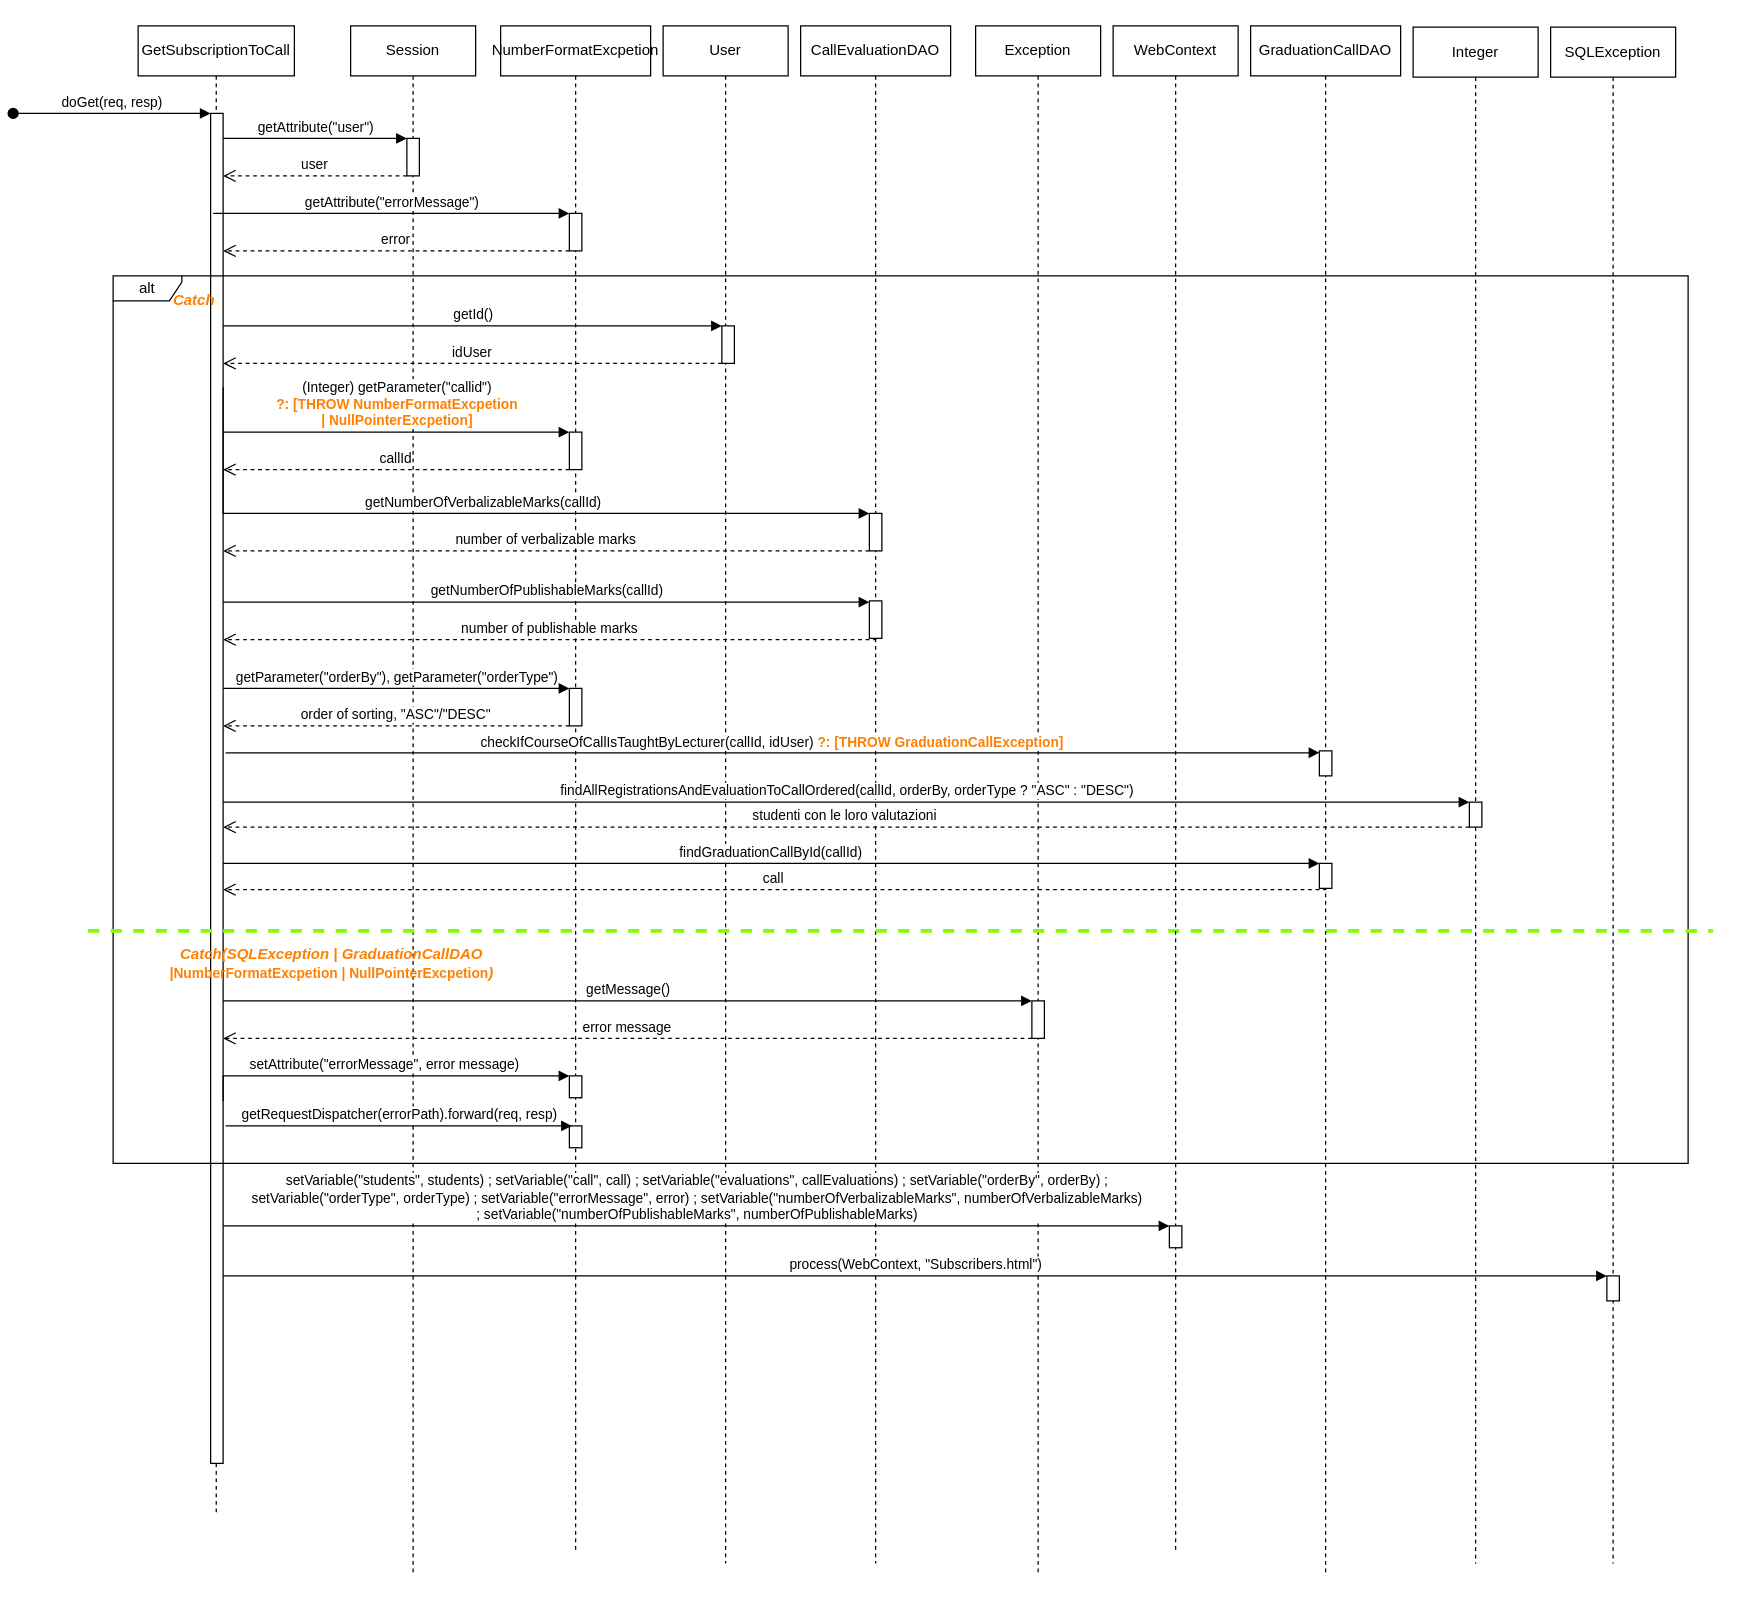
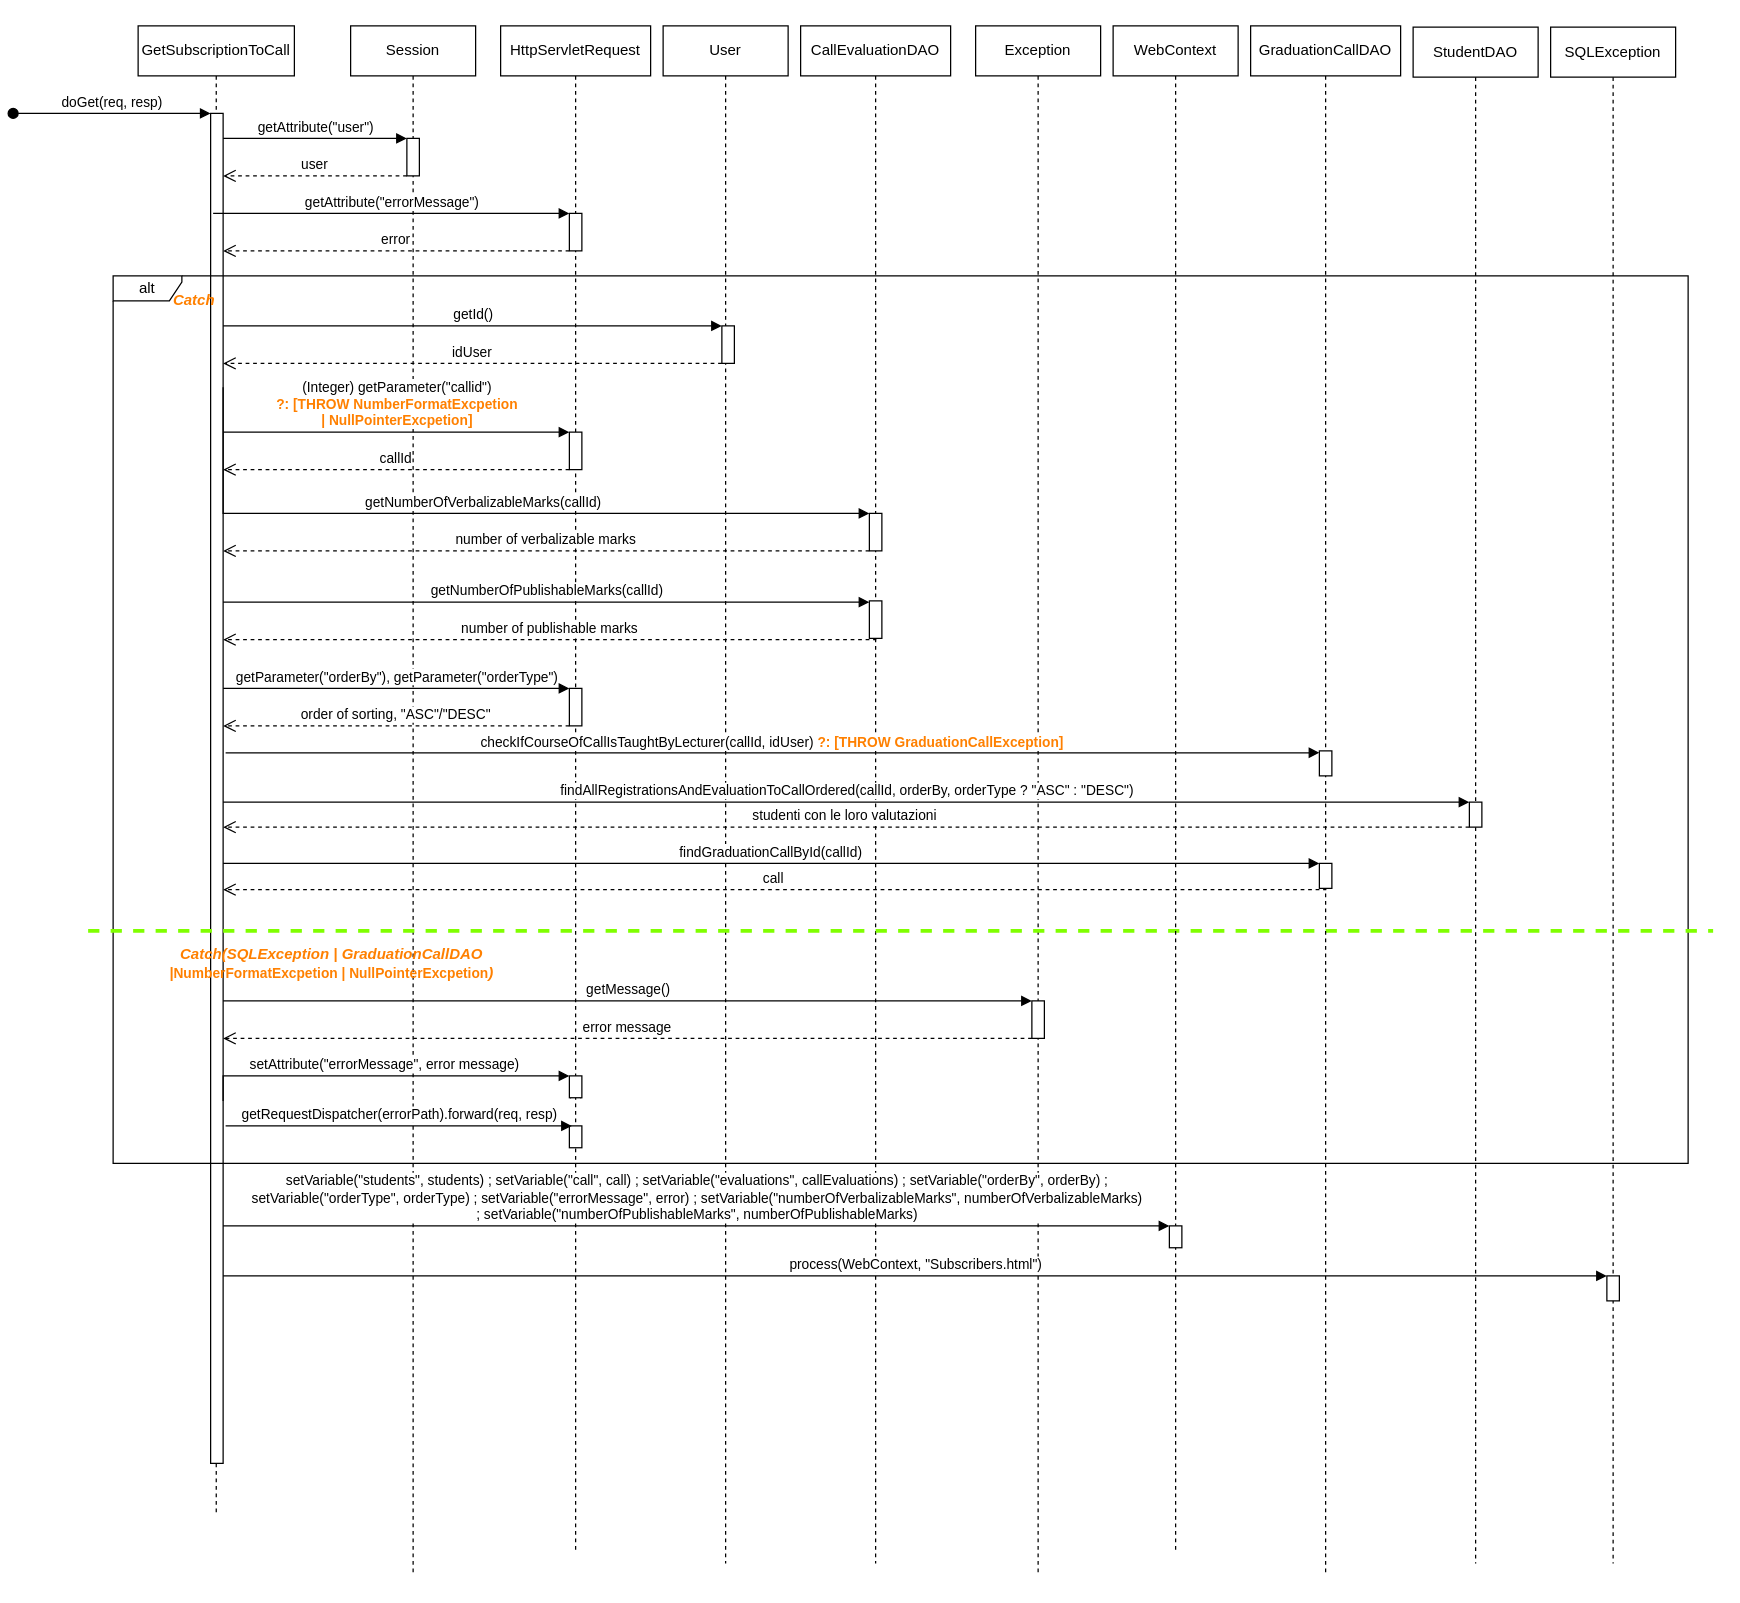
node "NumberFormatExcpetion": label "NumberFormatExcpetion" -> "HttpServletRequest"
node "Integer": label "Integer" -> "StudentDAO"
